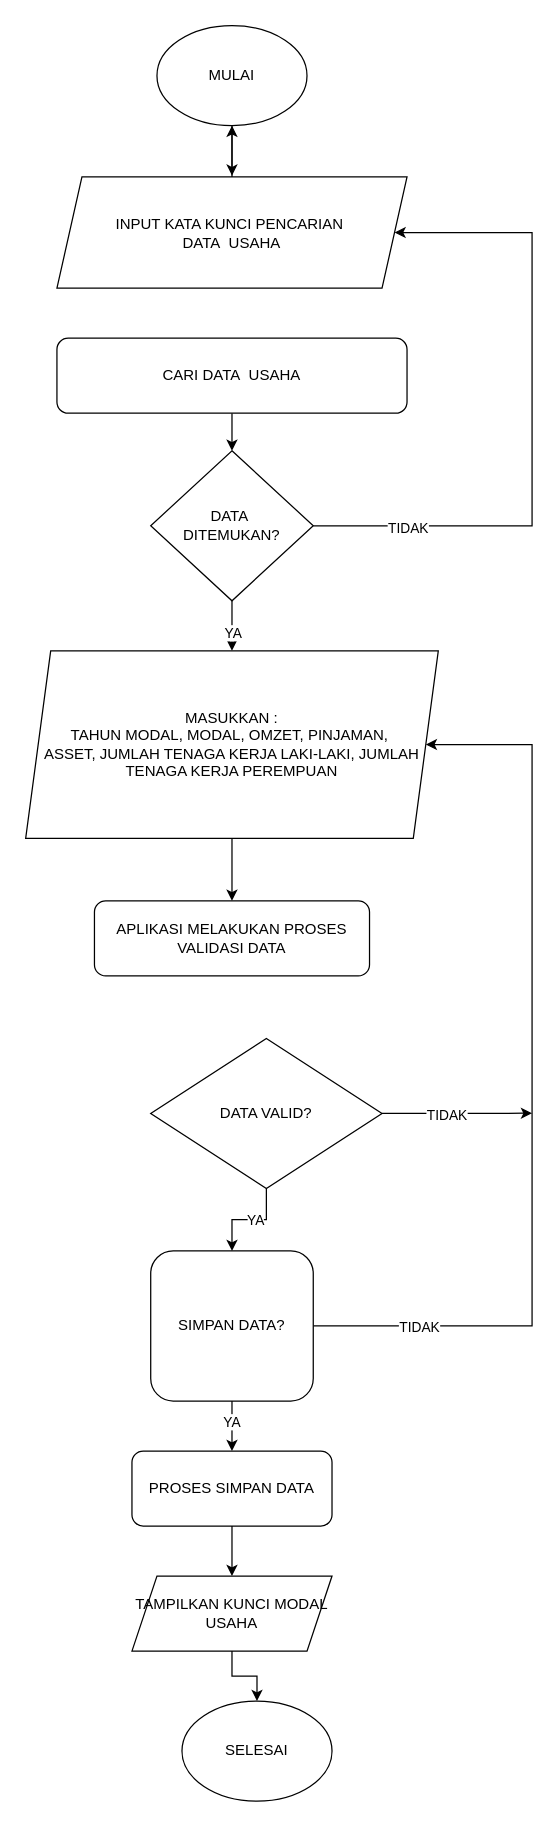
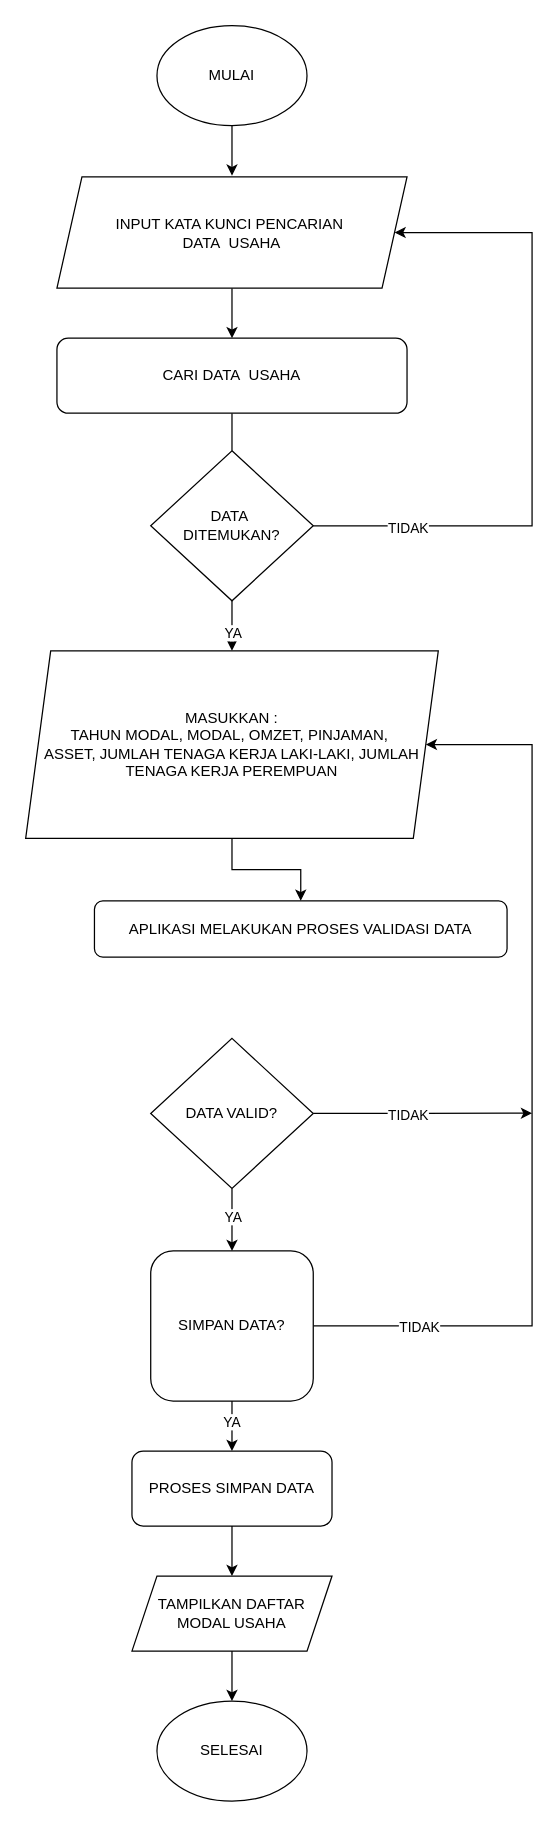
edge "INPUT KATA KUNCI PENCARIAN DATA USAHA" -> "MULAI": now "INPUT KATA KUNCI PENCARIAN DATA USAHA" -> "CARI DATA USAHA"
edge "CARI DATA USAHA" -> "DATA DITEMUKAN?": arrowhead classic -> none
node "APLIKASI MELAKUKAN PROSES VALIDASI DATA": size 275x75 -> 413x56
node "DATA VALID?": size 231x150 -> 163x150
node "TAMPILKAN KUNCI MODAL USAHA": label "TAMPILKAN KUNCI MODAL USAHA" -> "TAMPILKAN DAFTAR MODAL USAHA"
node "SELESAI": moved (257, 1751) -> (232, 1751)
